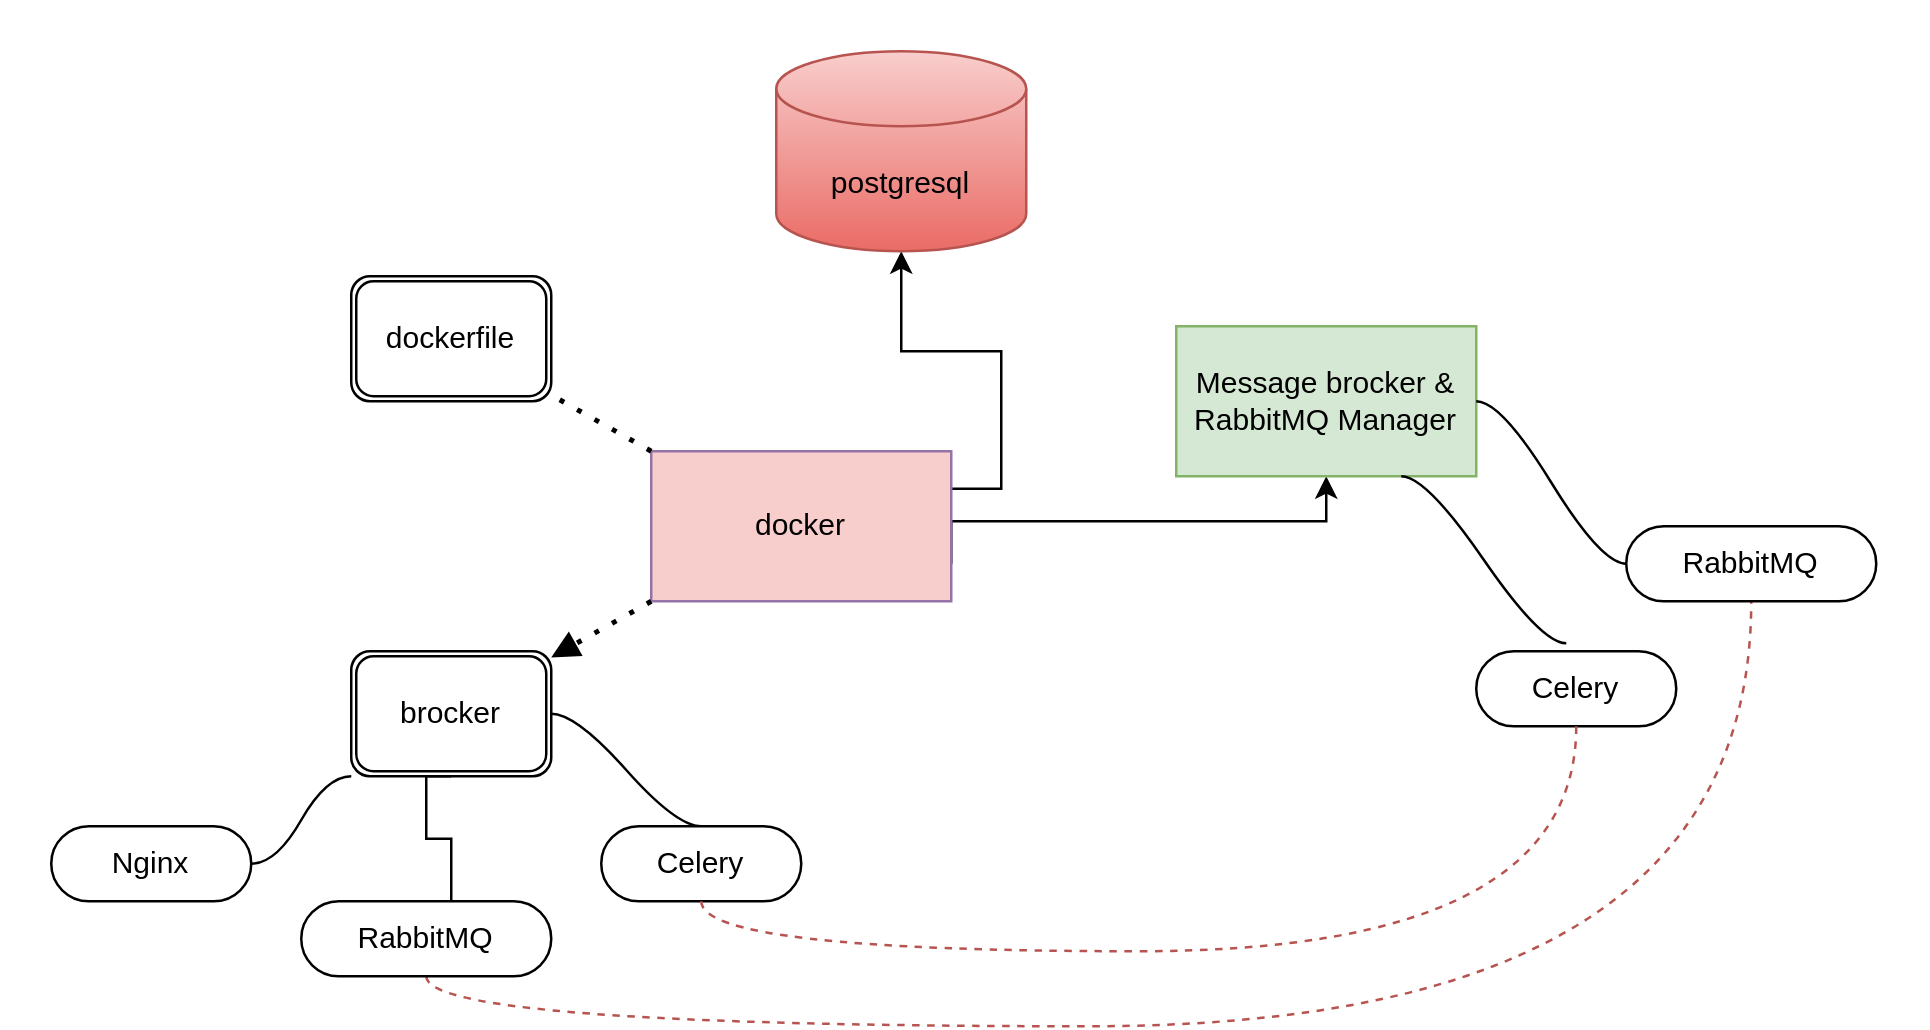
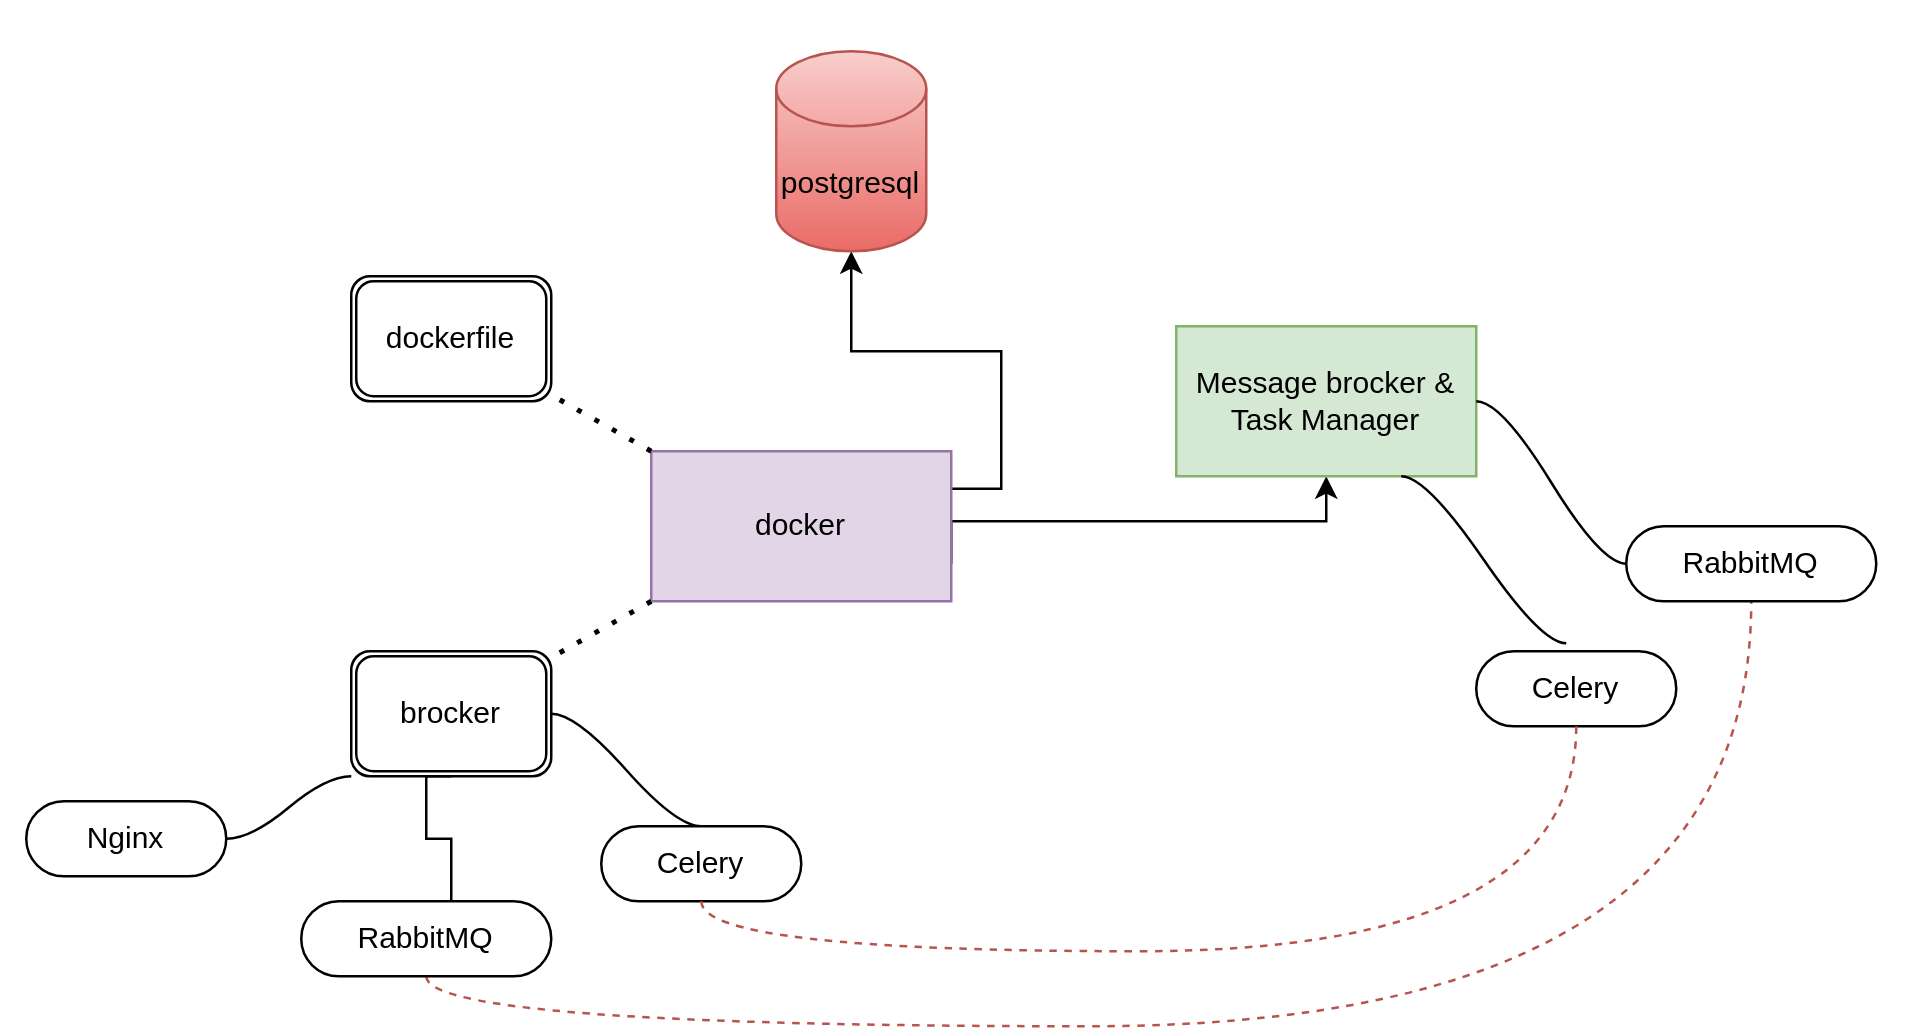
node "postgresql": size 250x200 -> 150x200
node "Message brocker & RabbitMQ Manager": label "Message brocker & RabbitMQ Manager" -> "Message brocker & Task Manager"
node "docker": fillcolor #f8cecc -> #e1d5e7
edge "docker" -> "brocker": arrowhead block -> none
node "Nginx": moved (151, 864) -> (126, 839)
